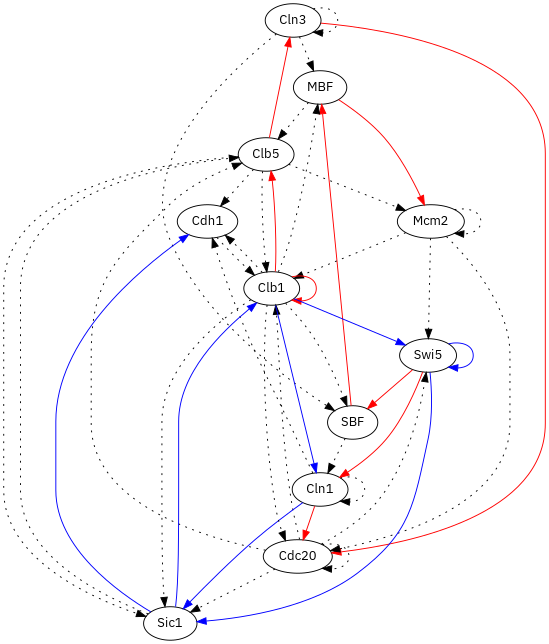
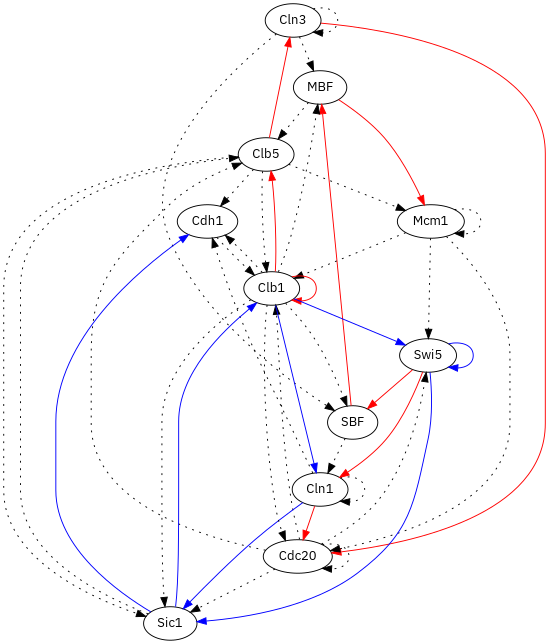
node "Mcm2": label "Mcm2" -> "Mcm1"
